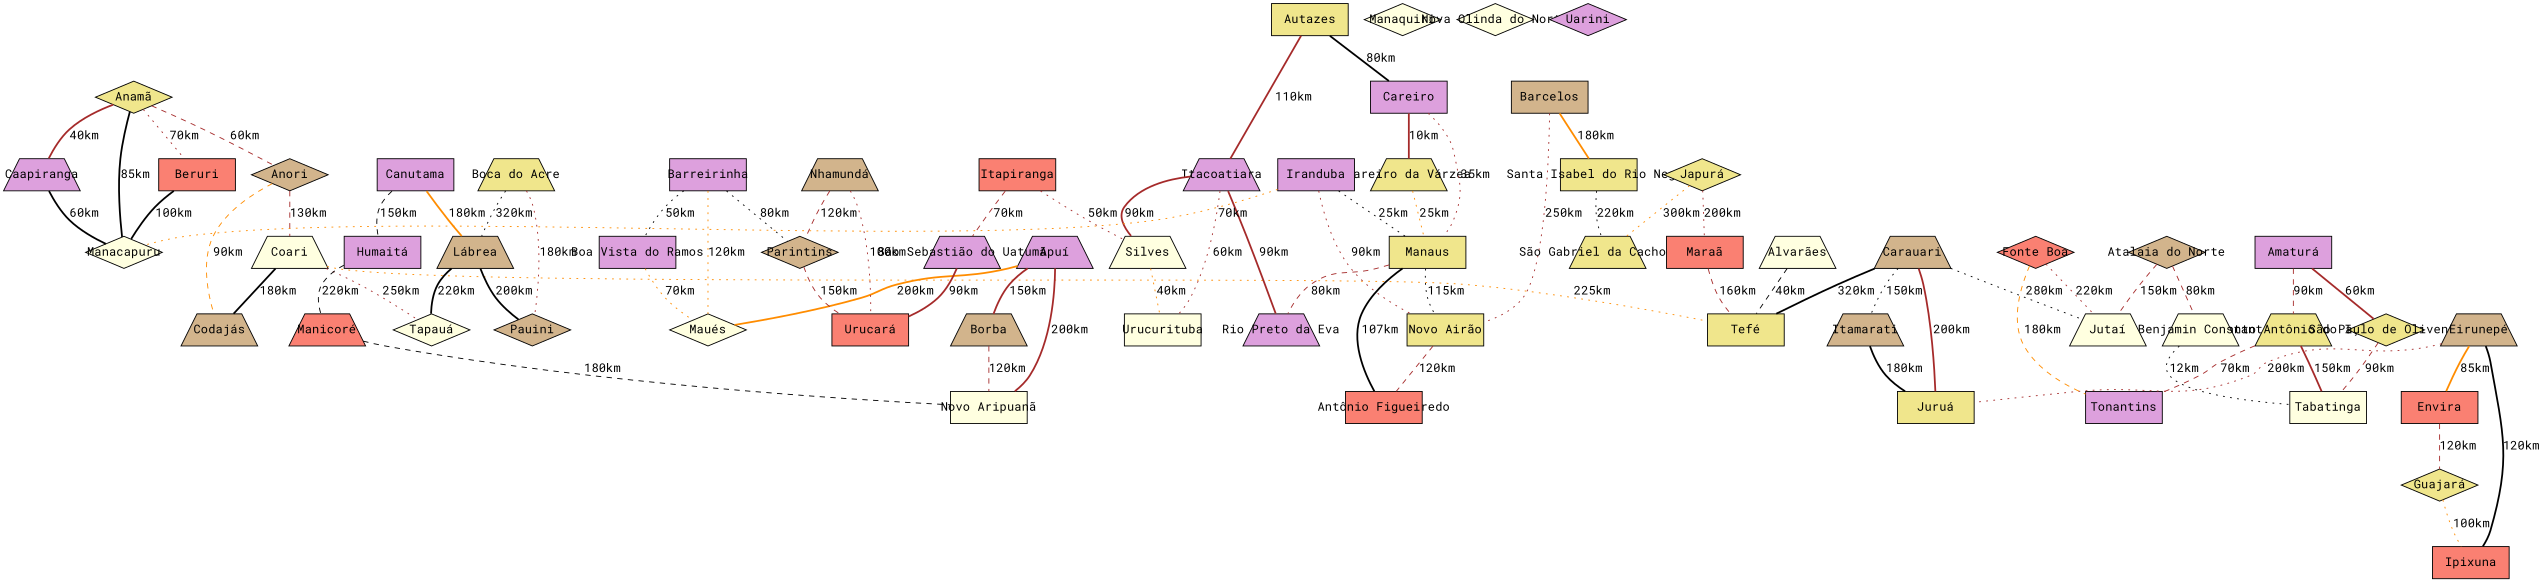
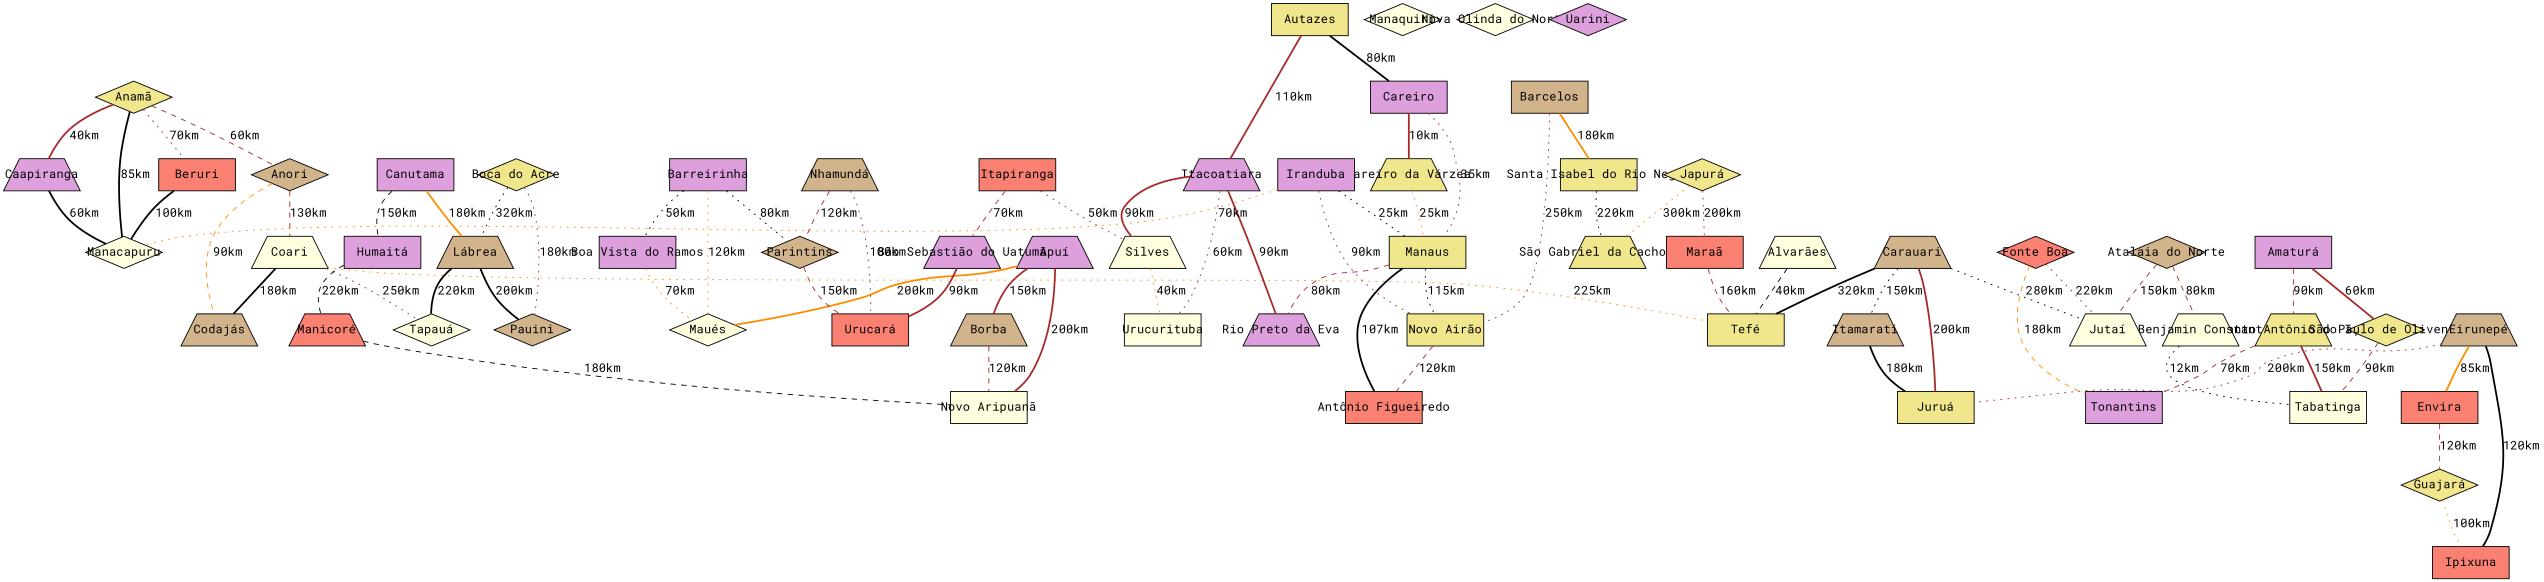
node "Boca do Acre": shape trapezium -> diamond
